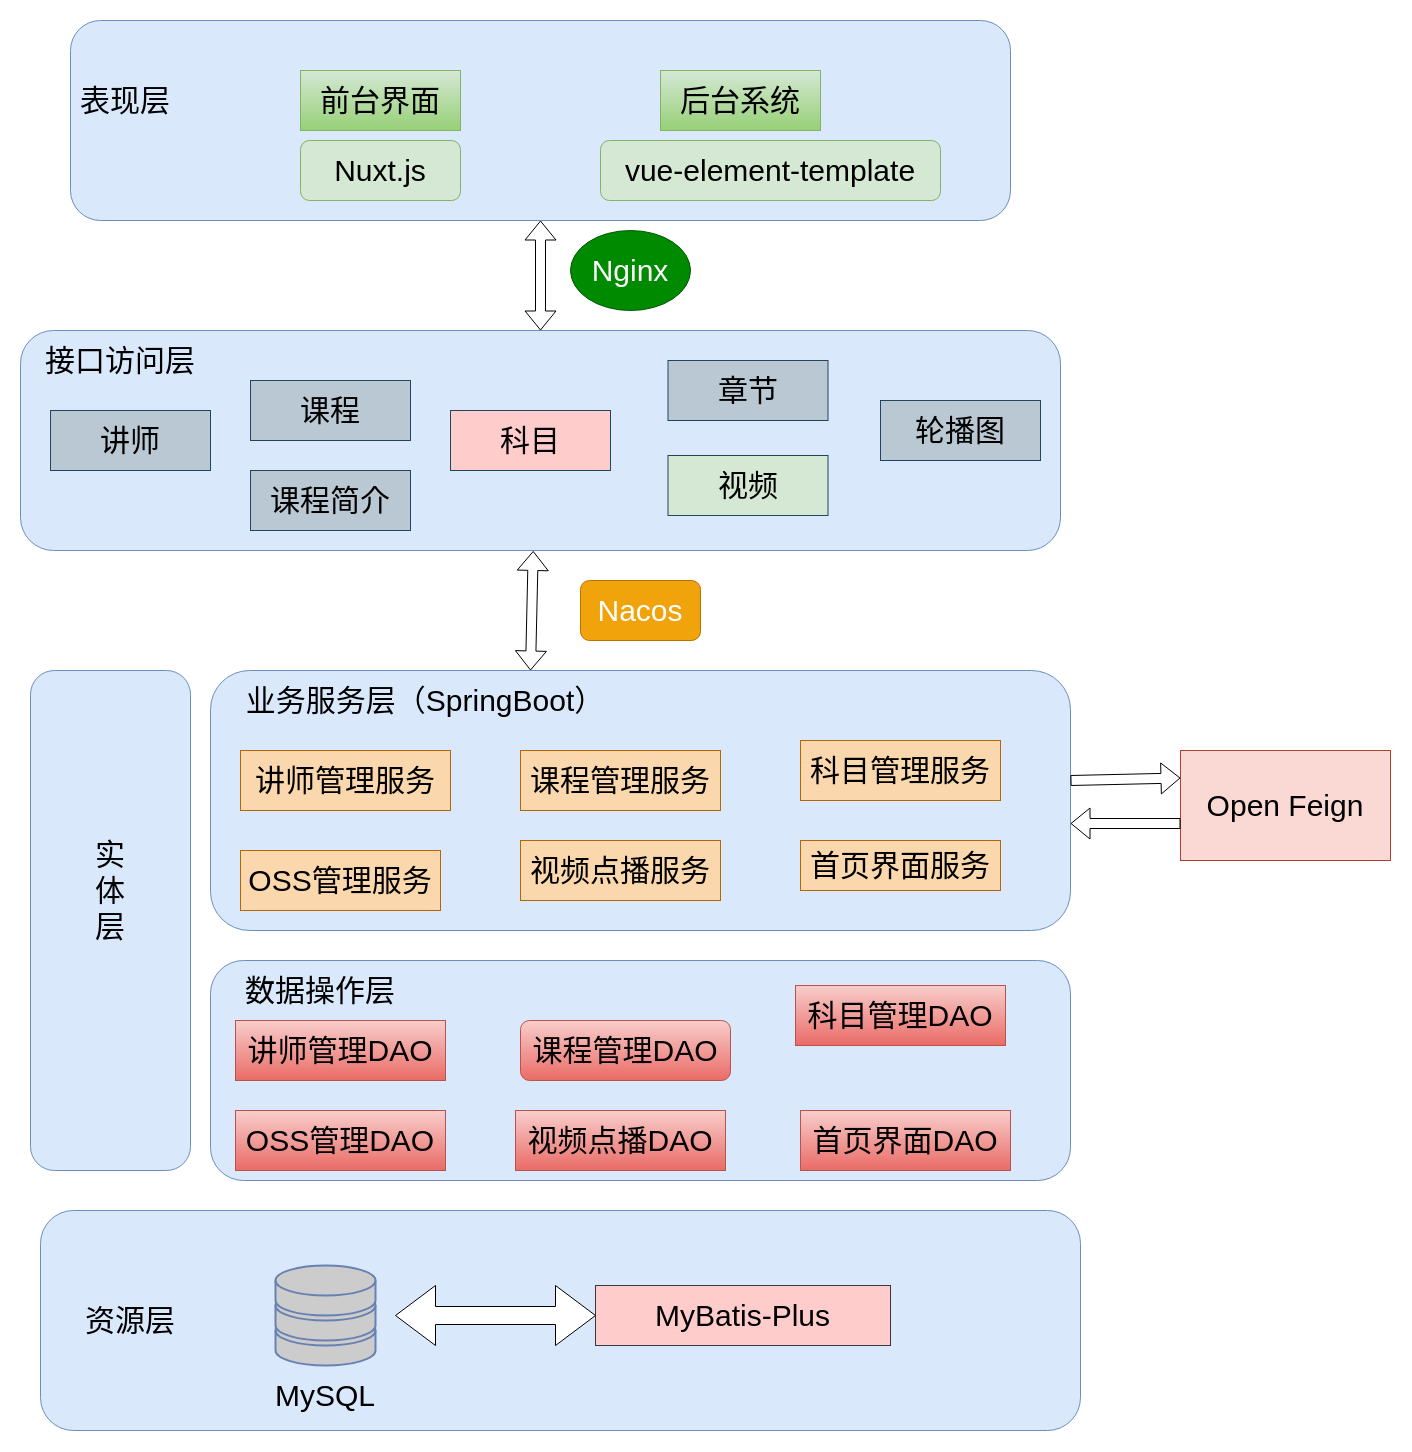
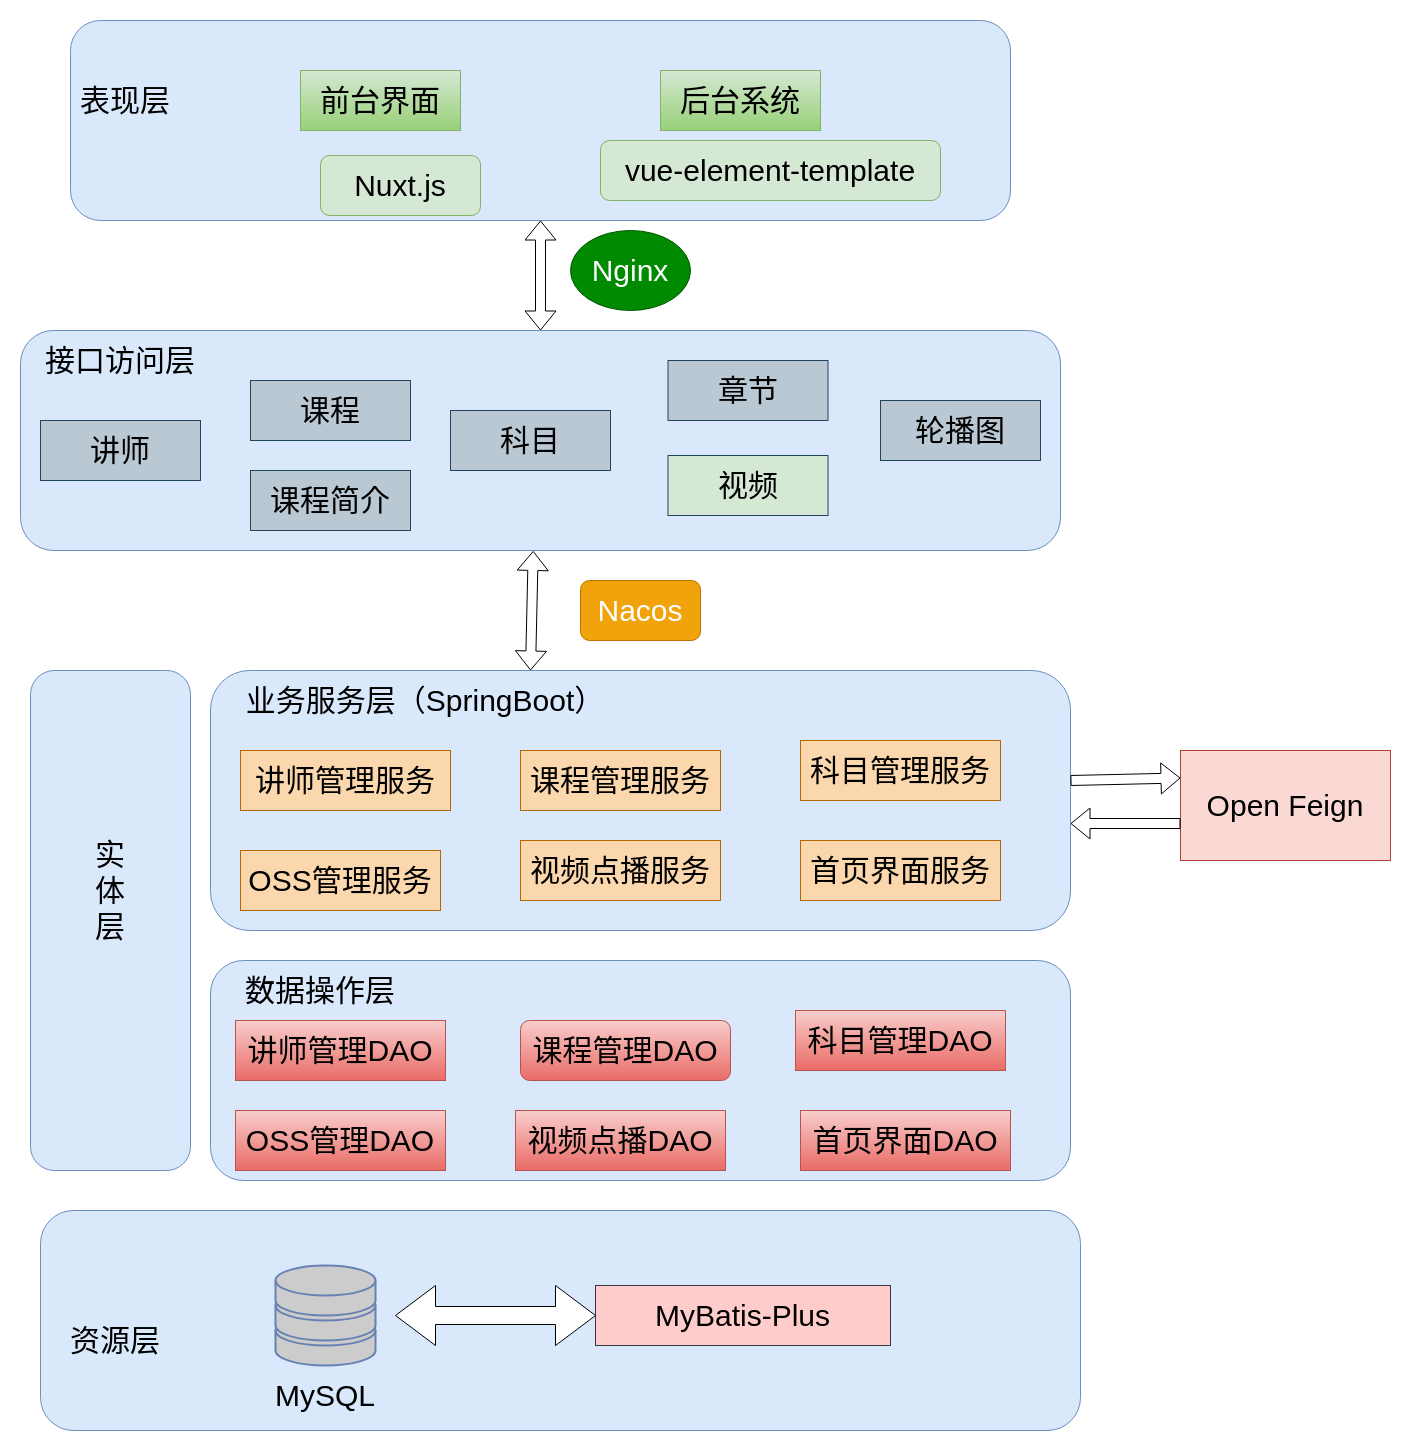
node "Nuxt.js": moved (381, 171) -> (401, 186)
node "讲师": moved (131, 441) -> (121, 451)
node "科目": fillcolor #ffcccc -> #bac8d3
node "首页界面服务": size 200x50 -> 200x60
node "科目管理DAO": moved (901, 1016) -> (901, 1041)
node "资源层": moved (131, 1321) -> (116, 1341)
